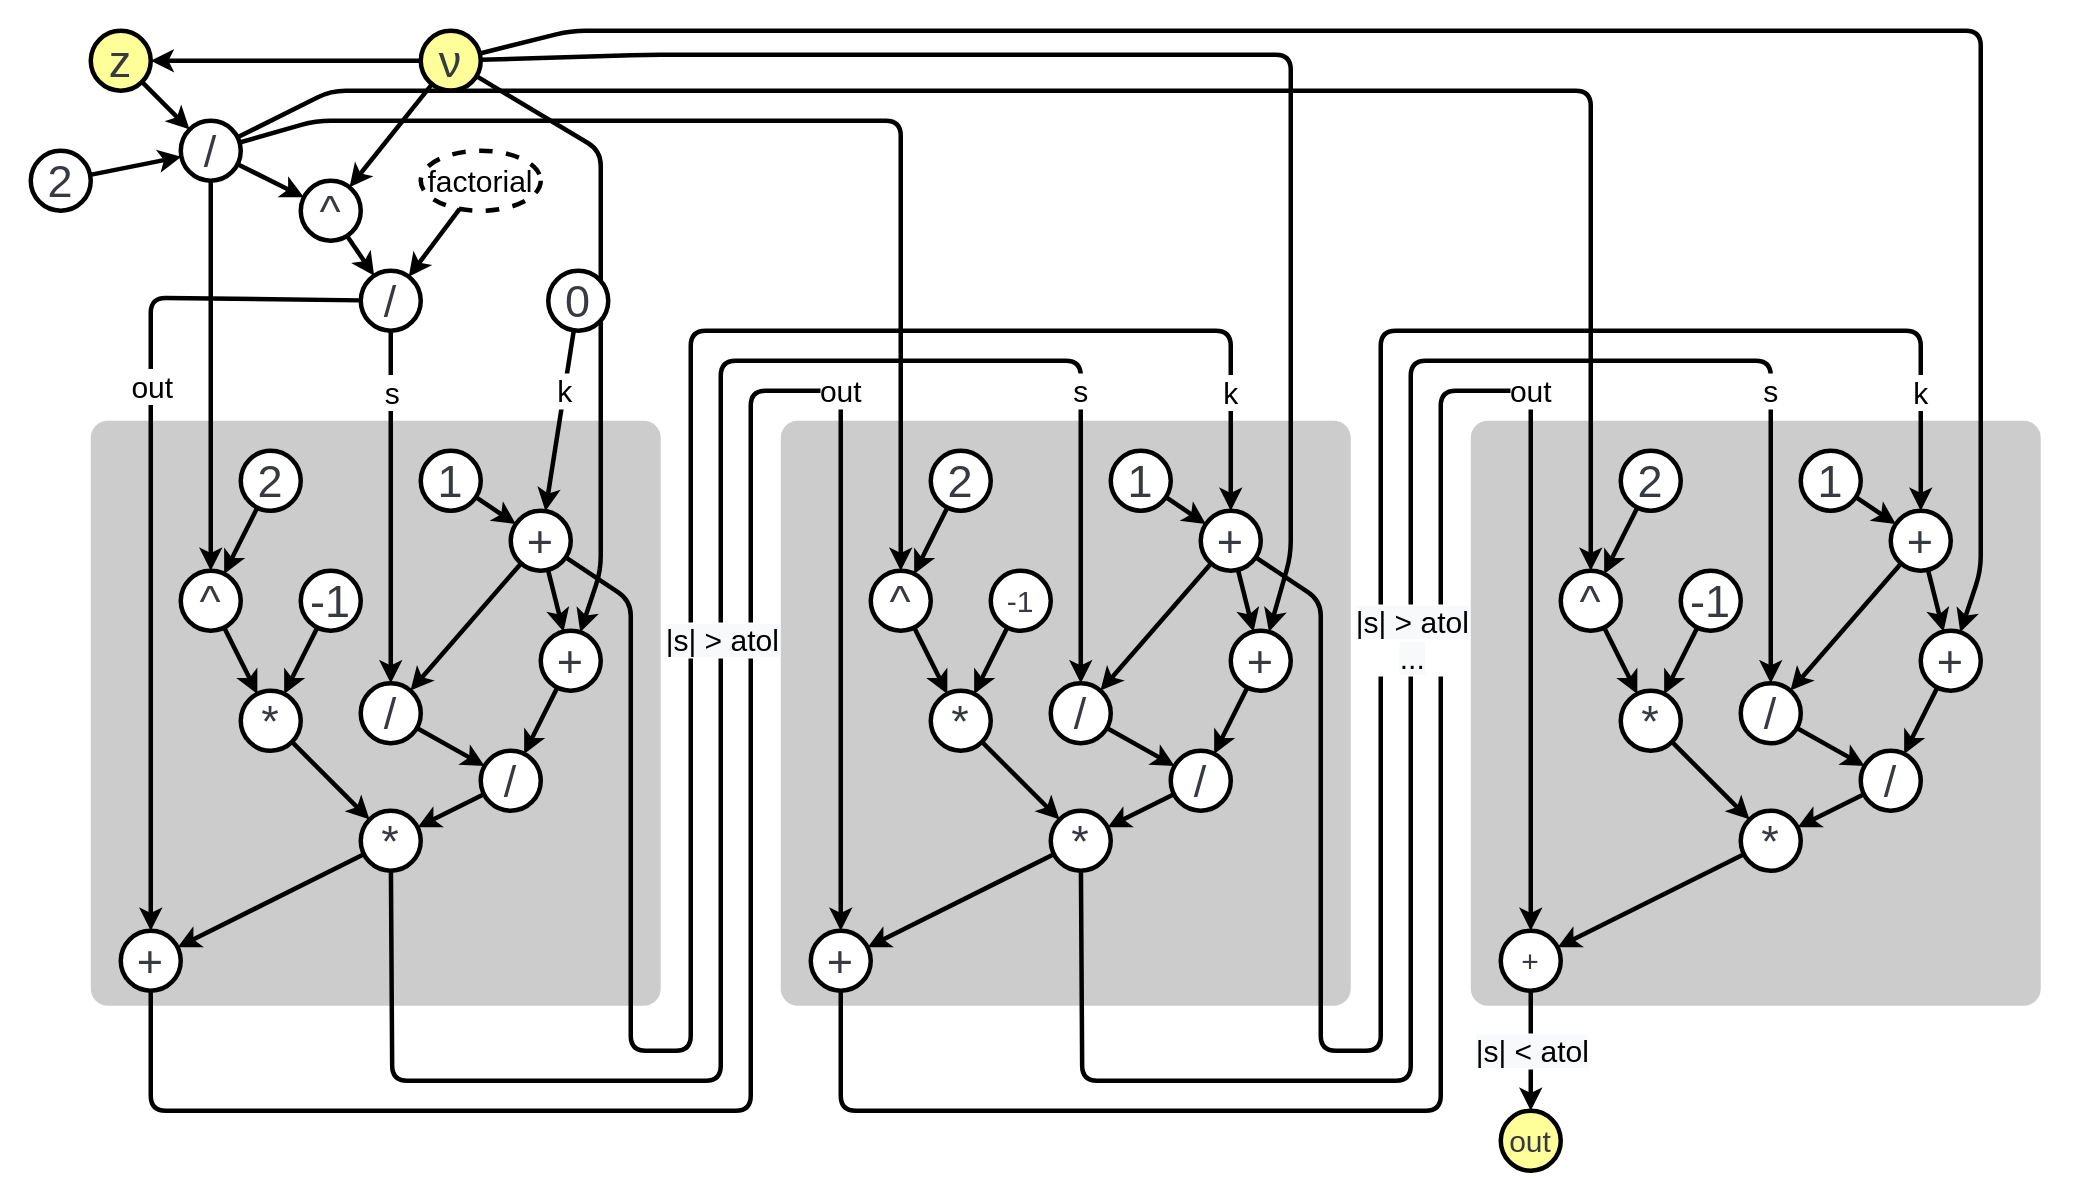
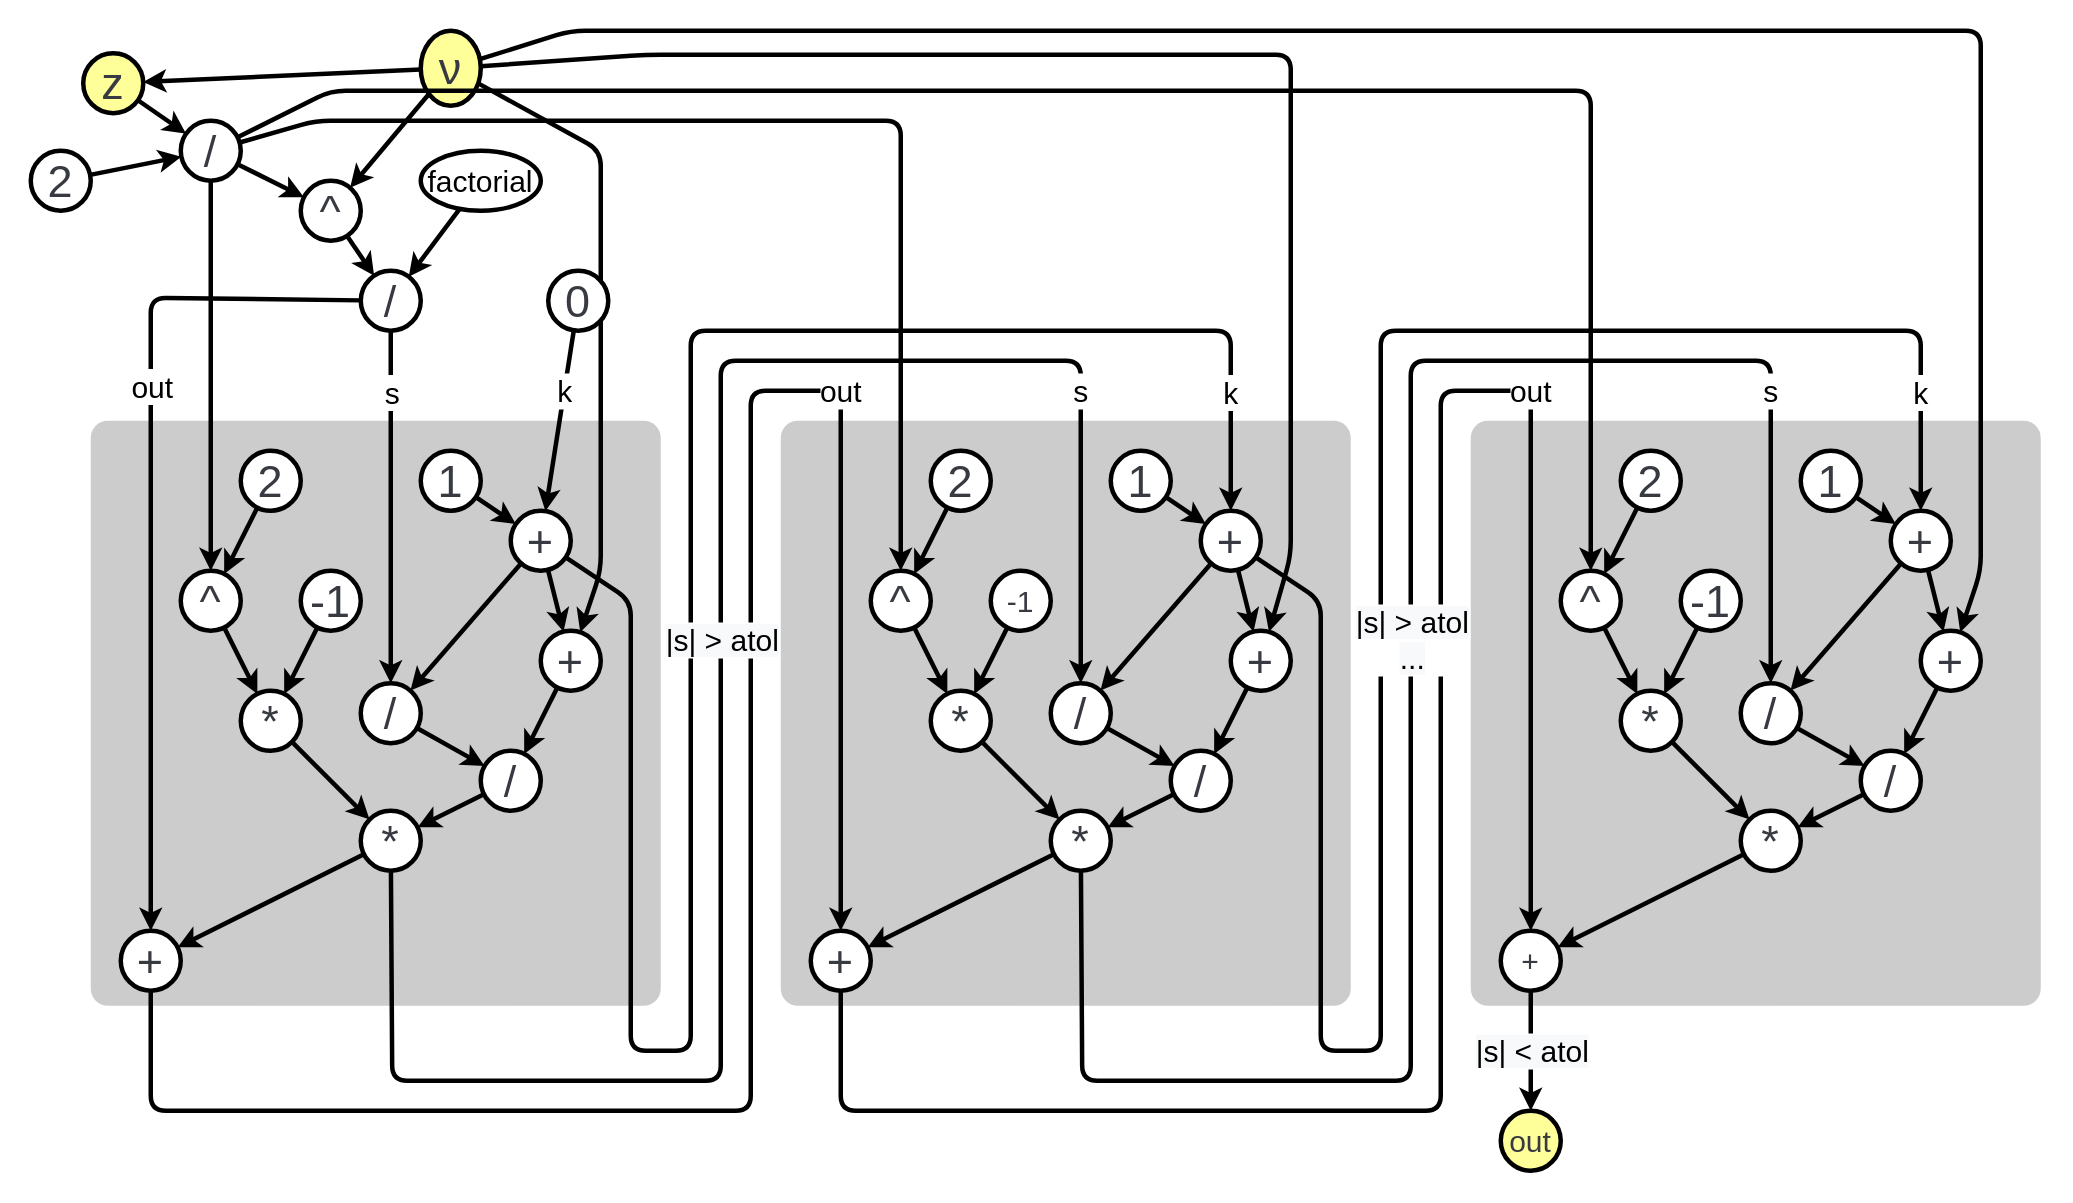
node "z": moved (121, 61) -> (113, 83)
node "ν": size 60x60 -> 60x75
node "factorial": style dashed -> solid
